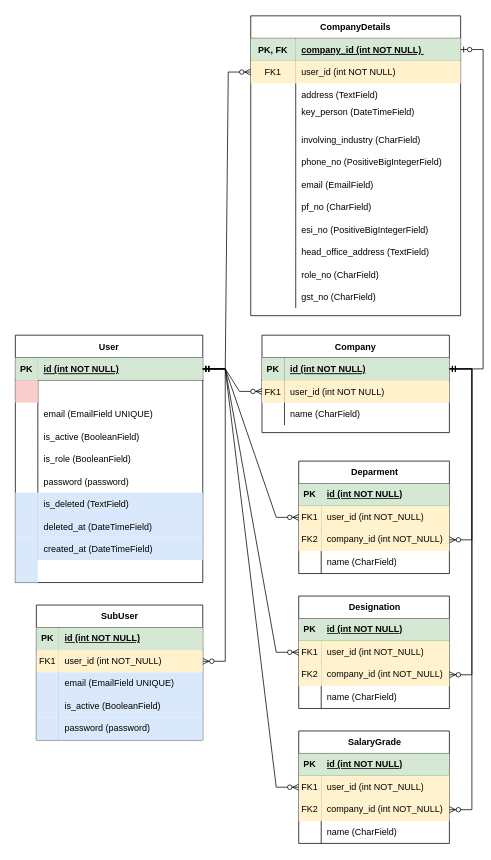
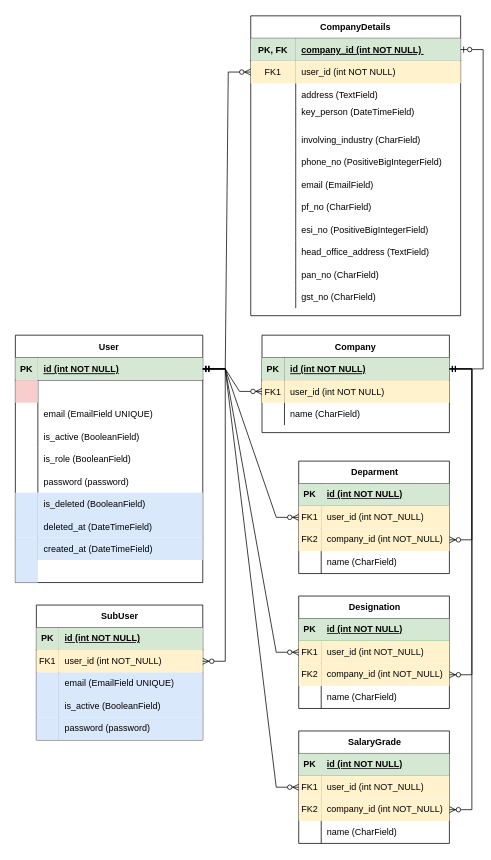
node "role_no (CharField)": label "role_no (CharField)" -> "pan_no (CharField)"
node "is_deleted (TextField)": label "is_deleted (TextField)" -> "is_deleted (BooleanField)"
